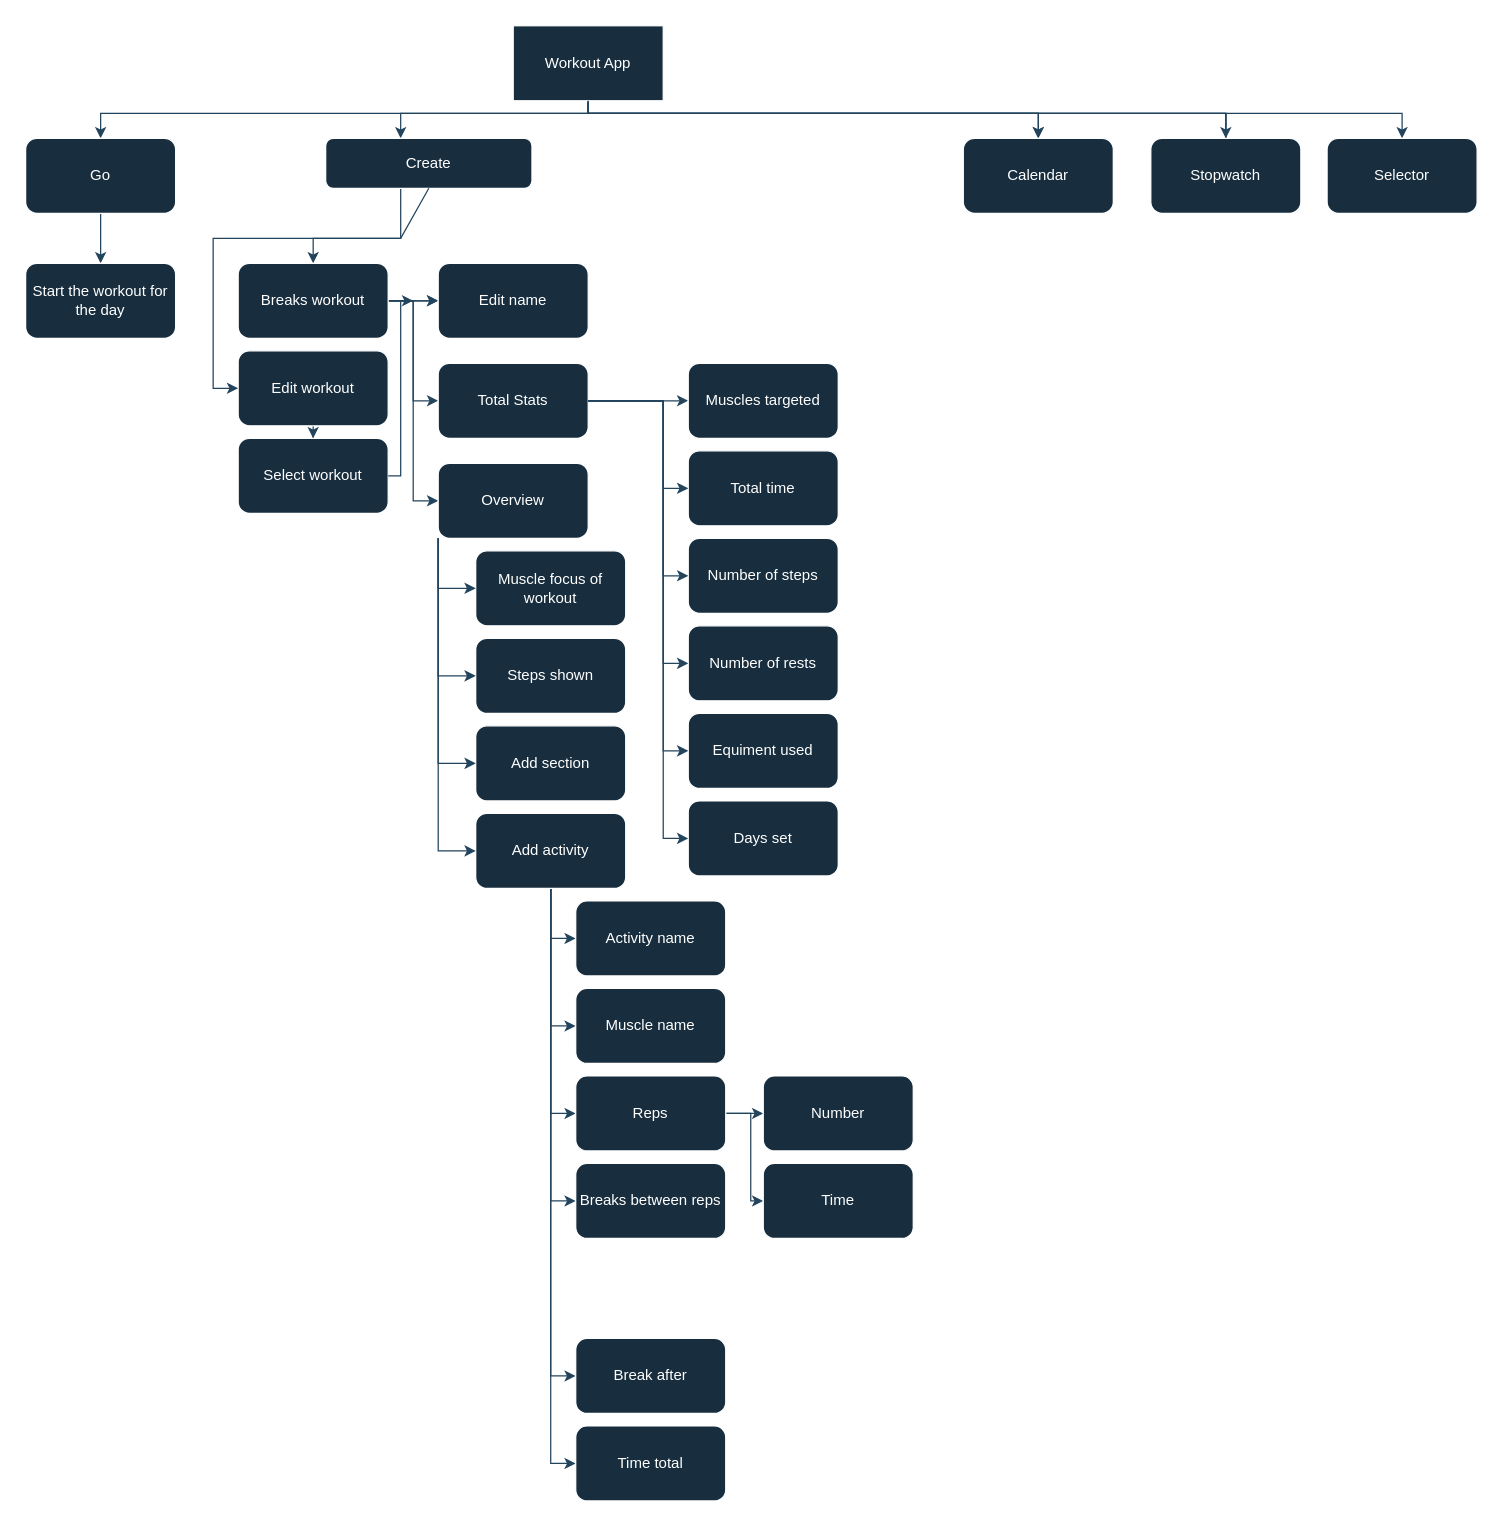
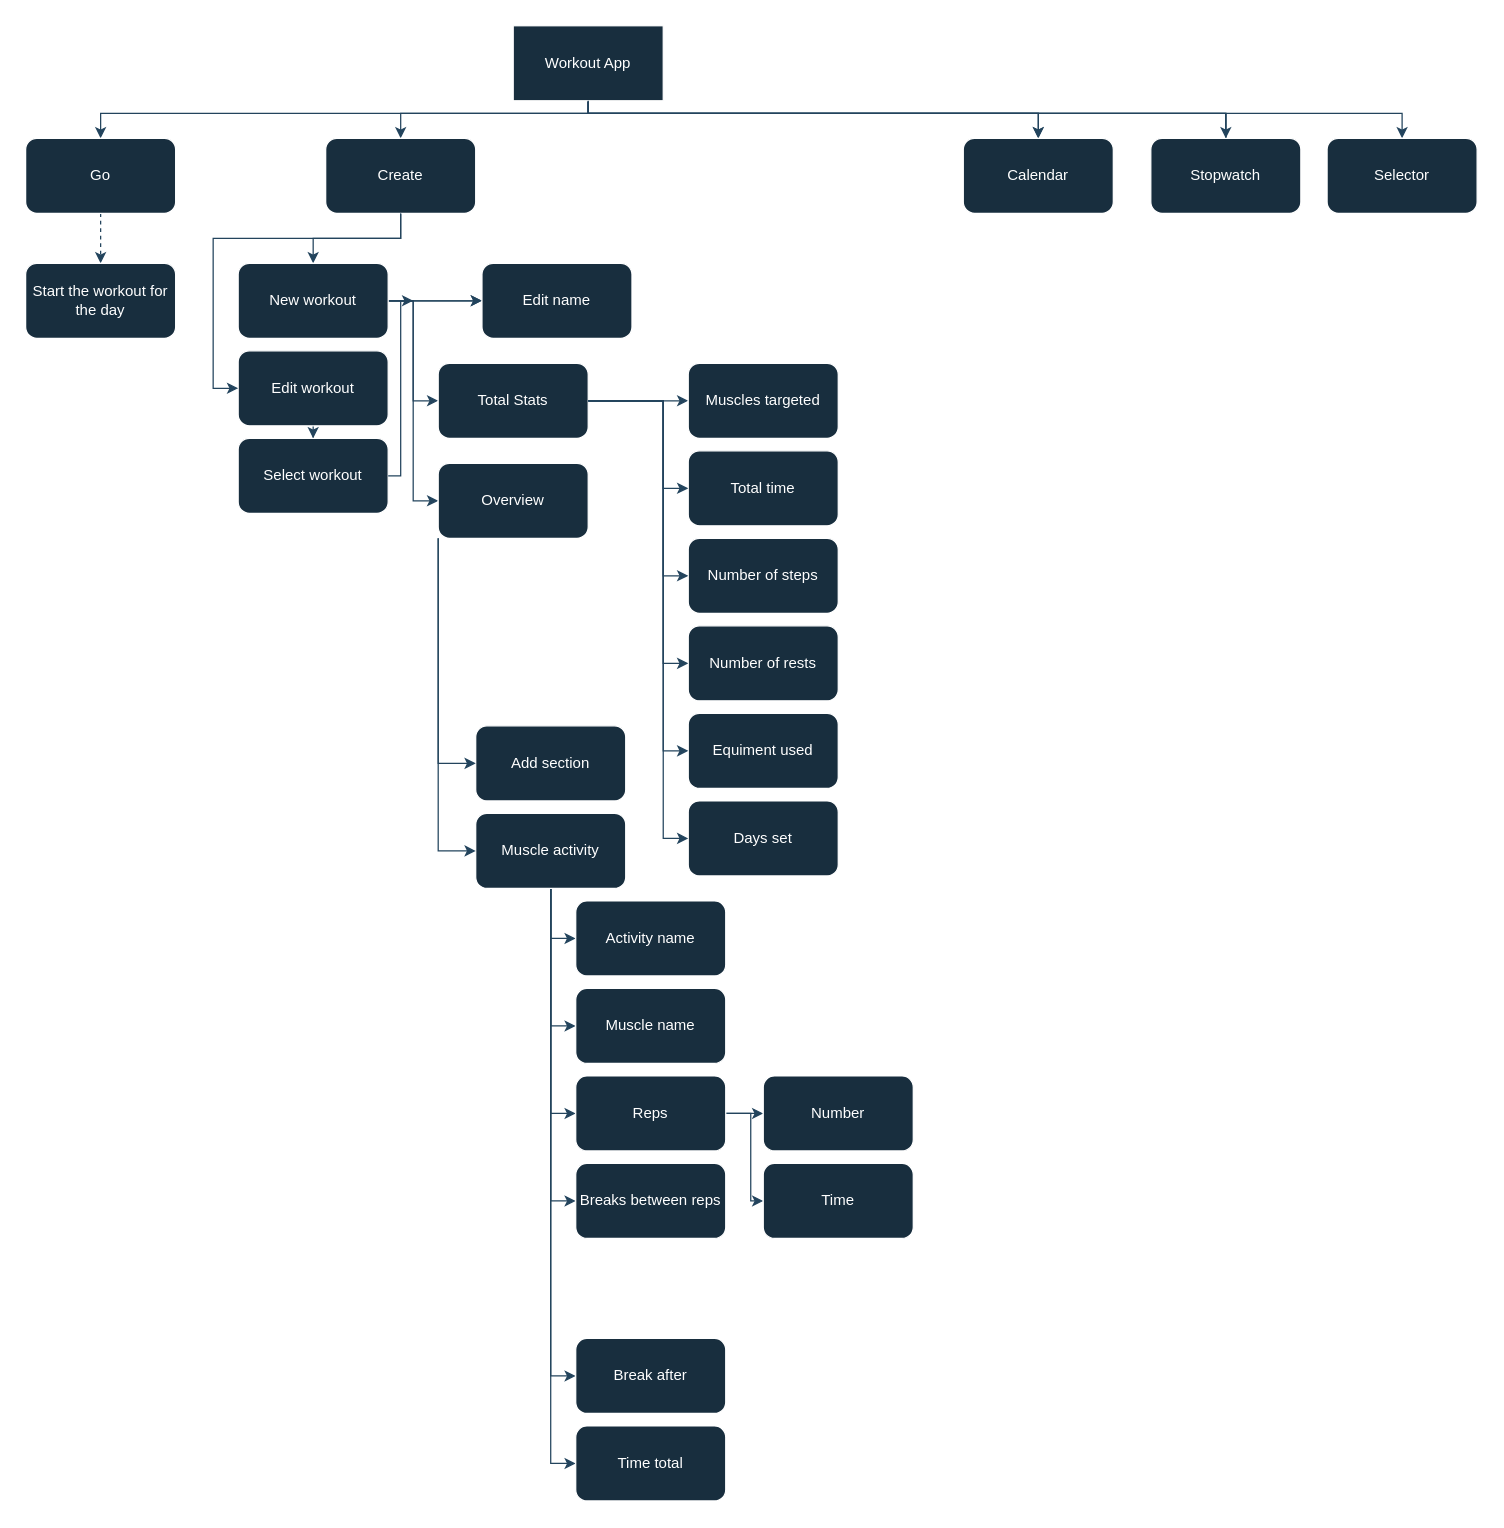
node "Create": size 206x50 -> 150x75
edge "Go" -> "Start the workout for the day": style solid -> dashed
node "Breaks workout": label "Breaks workout" -> "New workout"
node "Edit name": moved (513, 301) -> (557, 301)
edge "Overview" -> "Muscle focus of workout": removed
node "Muscle focus of workout": removed
edge "Overview" -> "Steps shown": removed
node "Steps shown": removed
node "Add activity": label "Add activity" -> "Muscle activity"
